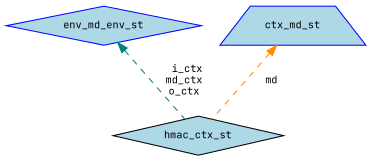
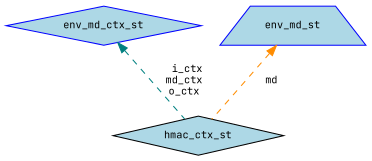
node "env_md_env_st": label "env_md_env_st" -> "env_md_ctx_st"
node "ctx_md_st": label "ctx_md_st" -> "env_md_st"
